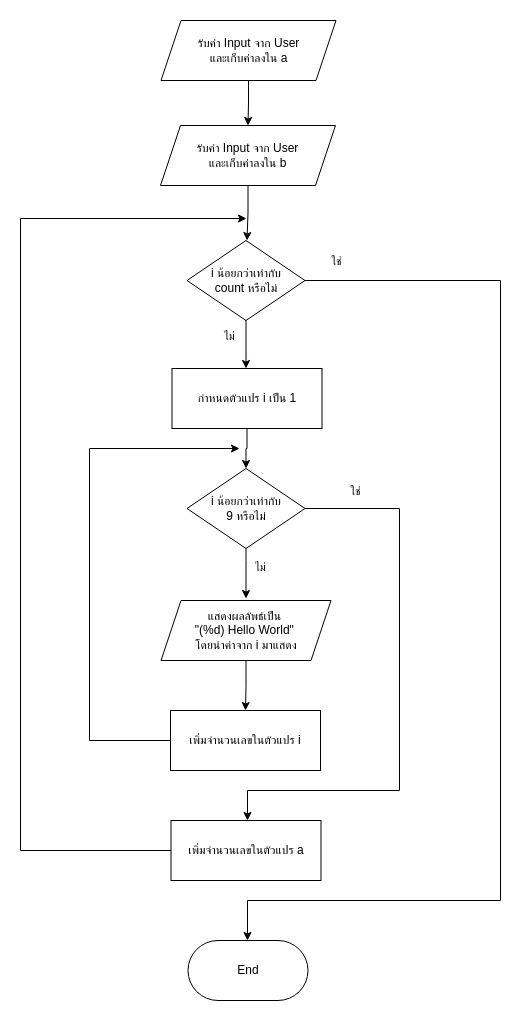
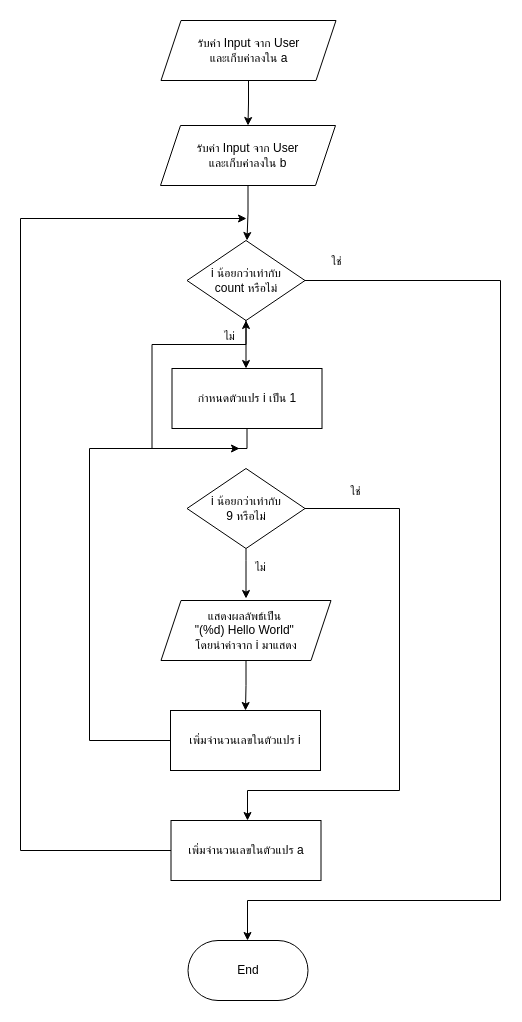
edge "กำหนดตัวแปร i เป็น 1" -> "i น้อยกว่าเท่ากับ 9 หรือไม่": now "กำหนดตัวแปร i เป็น 1" -> "i น้อยกว่าเท่ากับ count หรือไม่"
